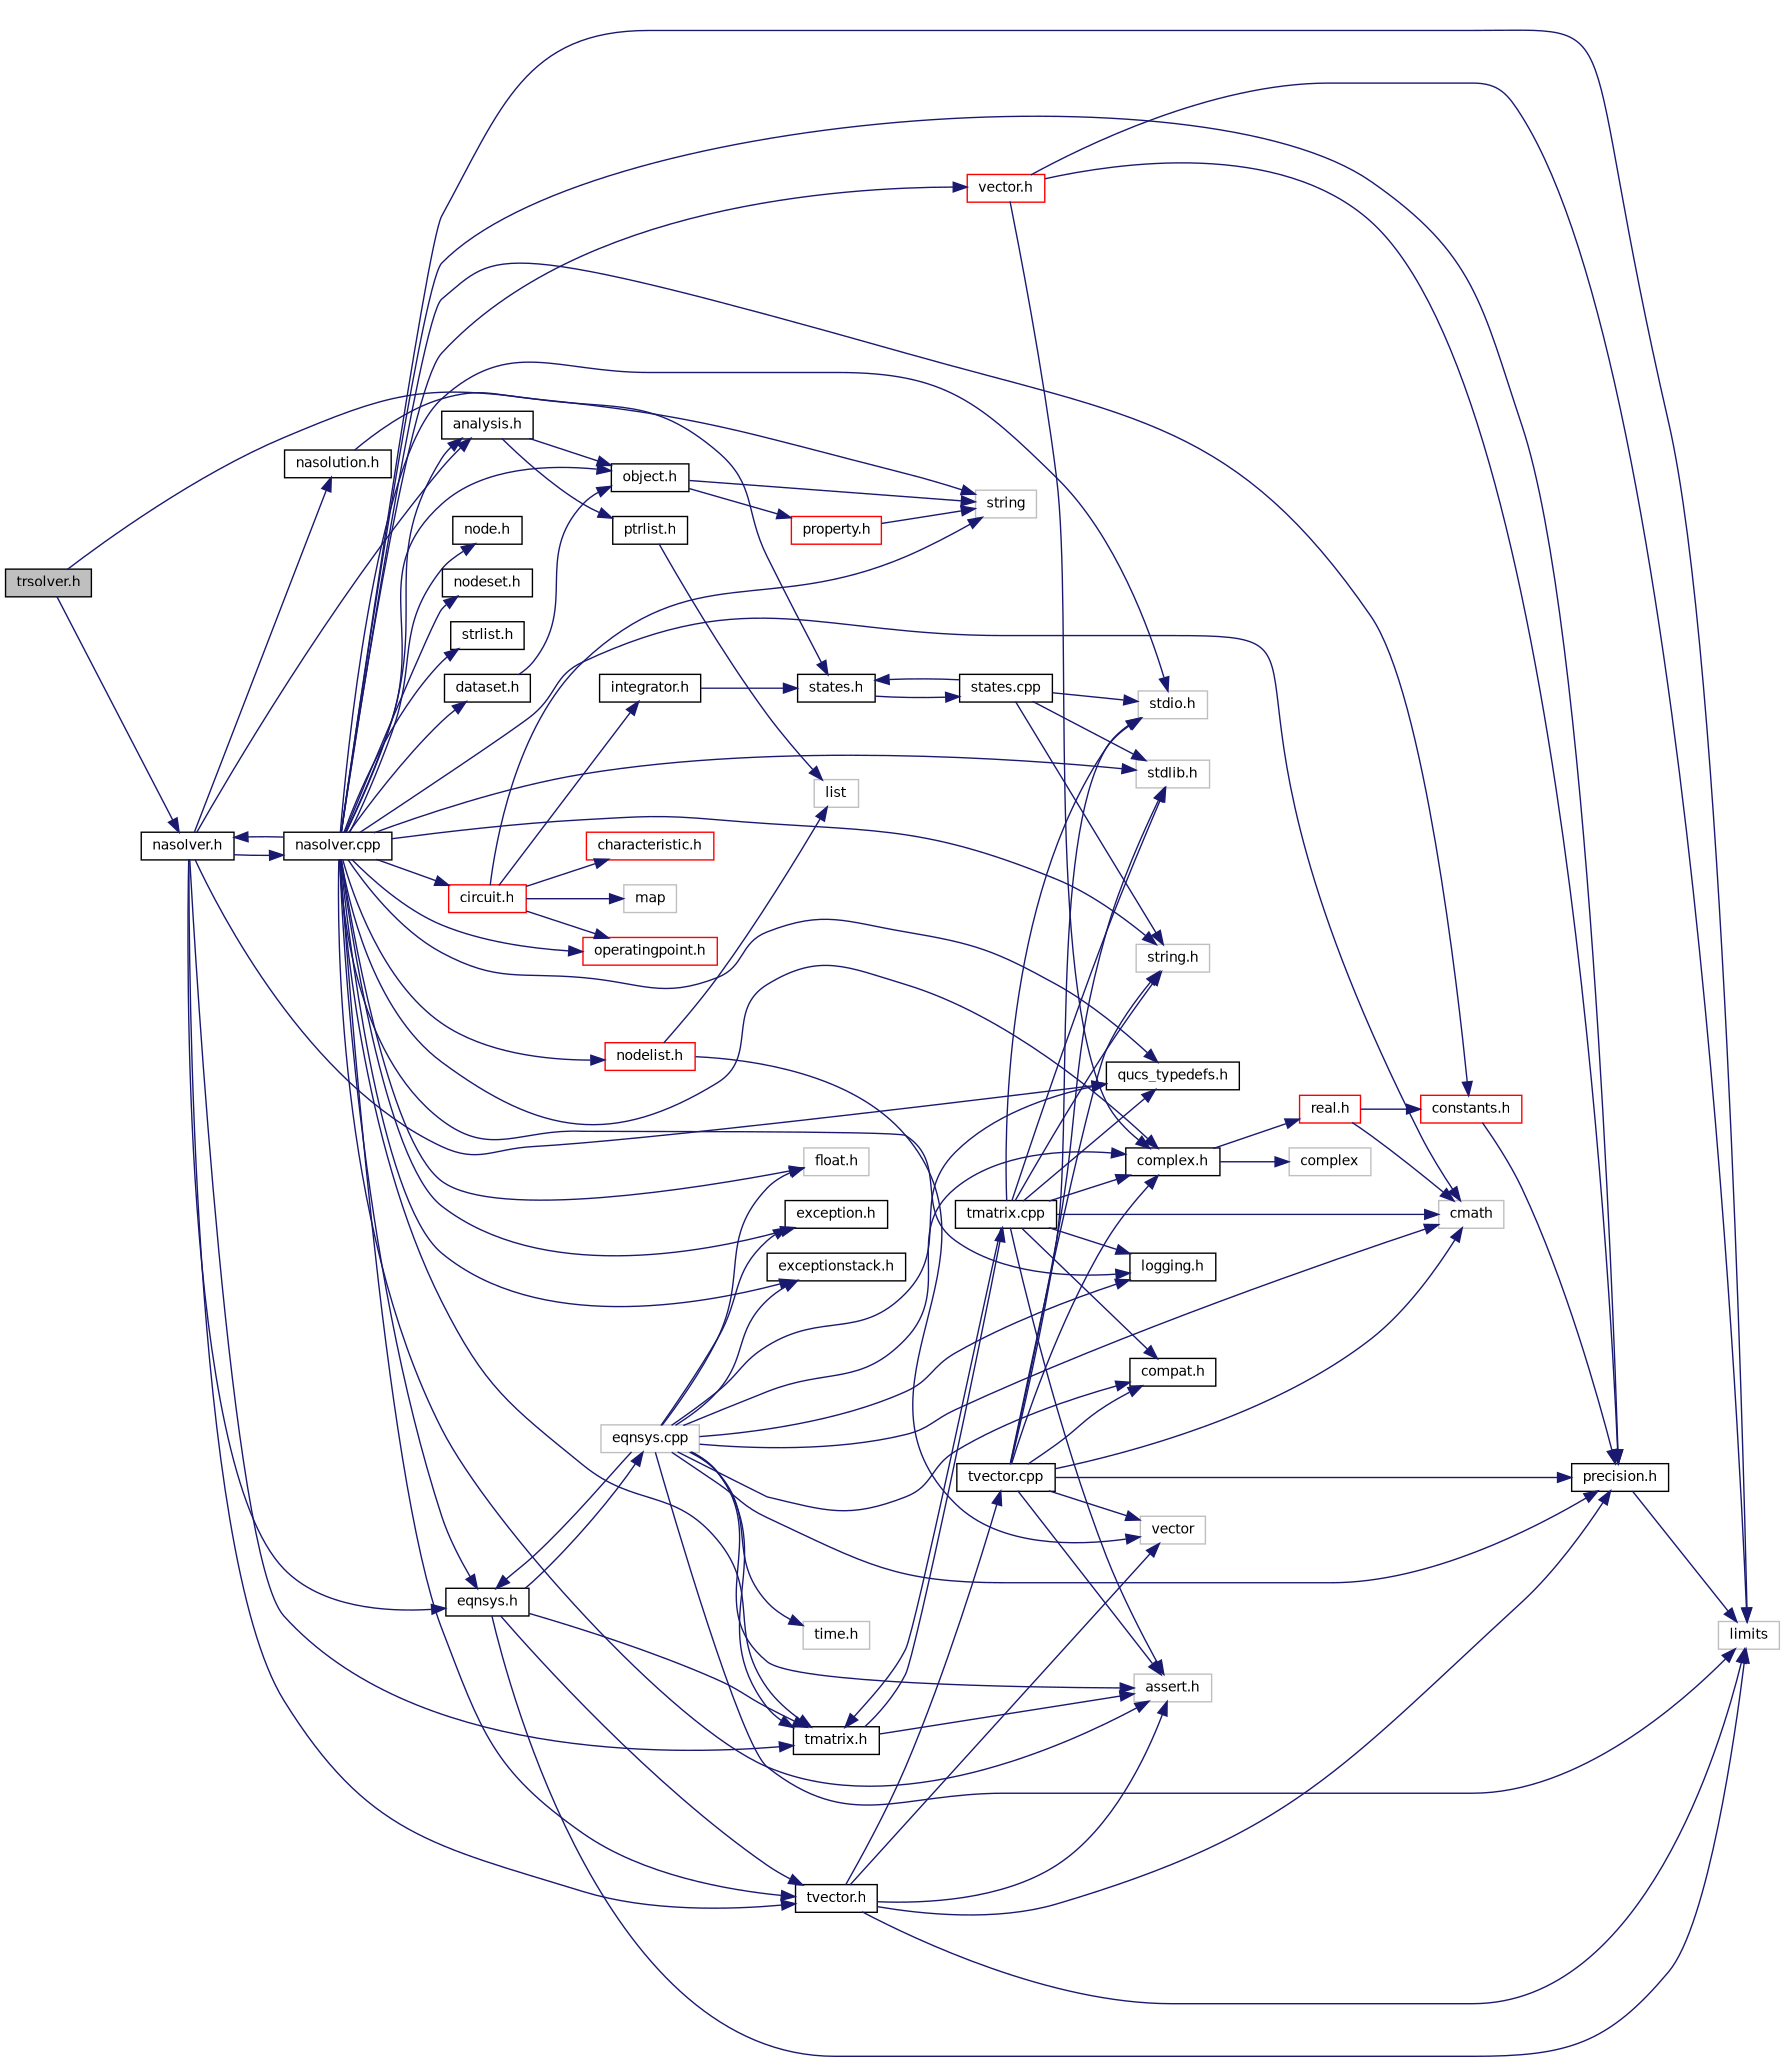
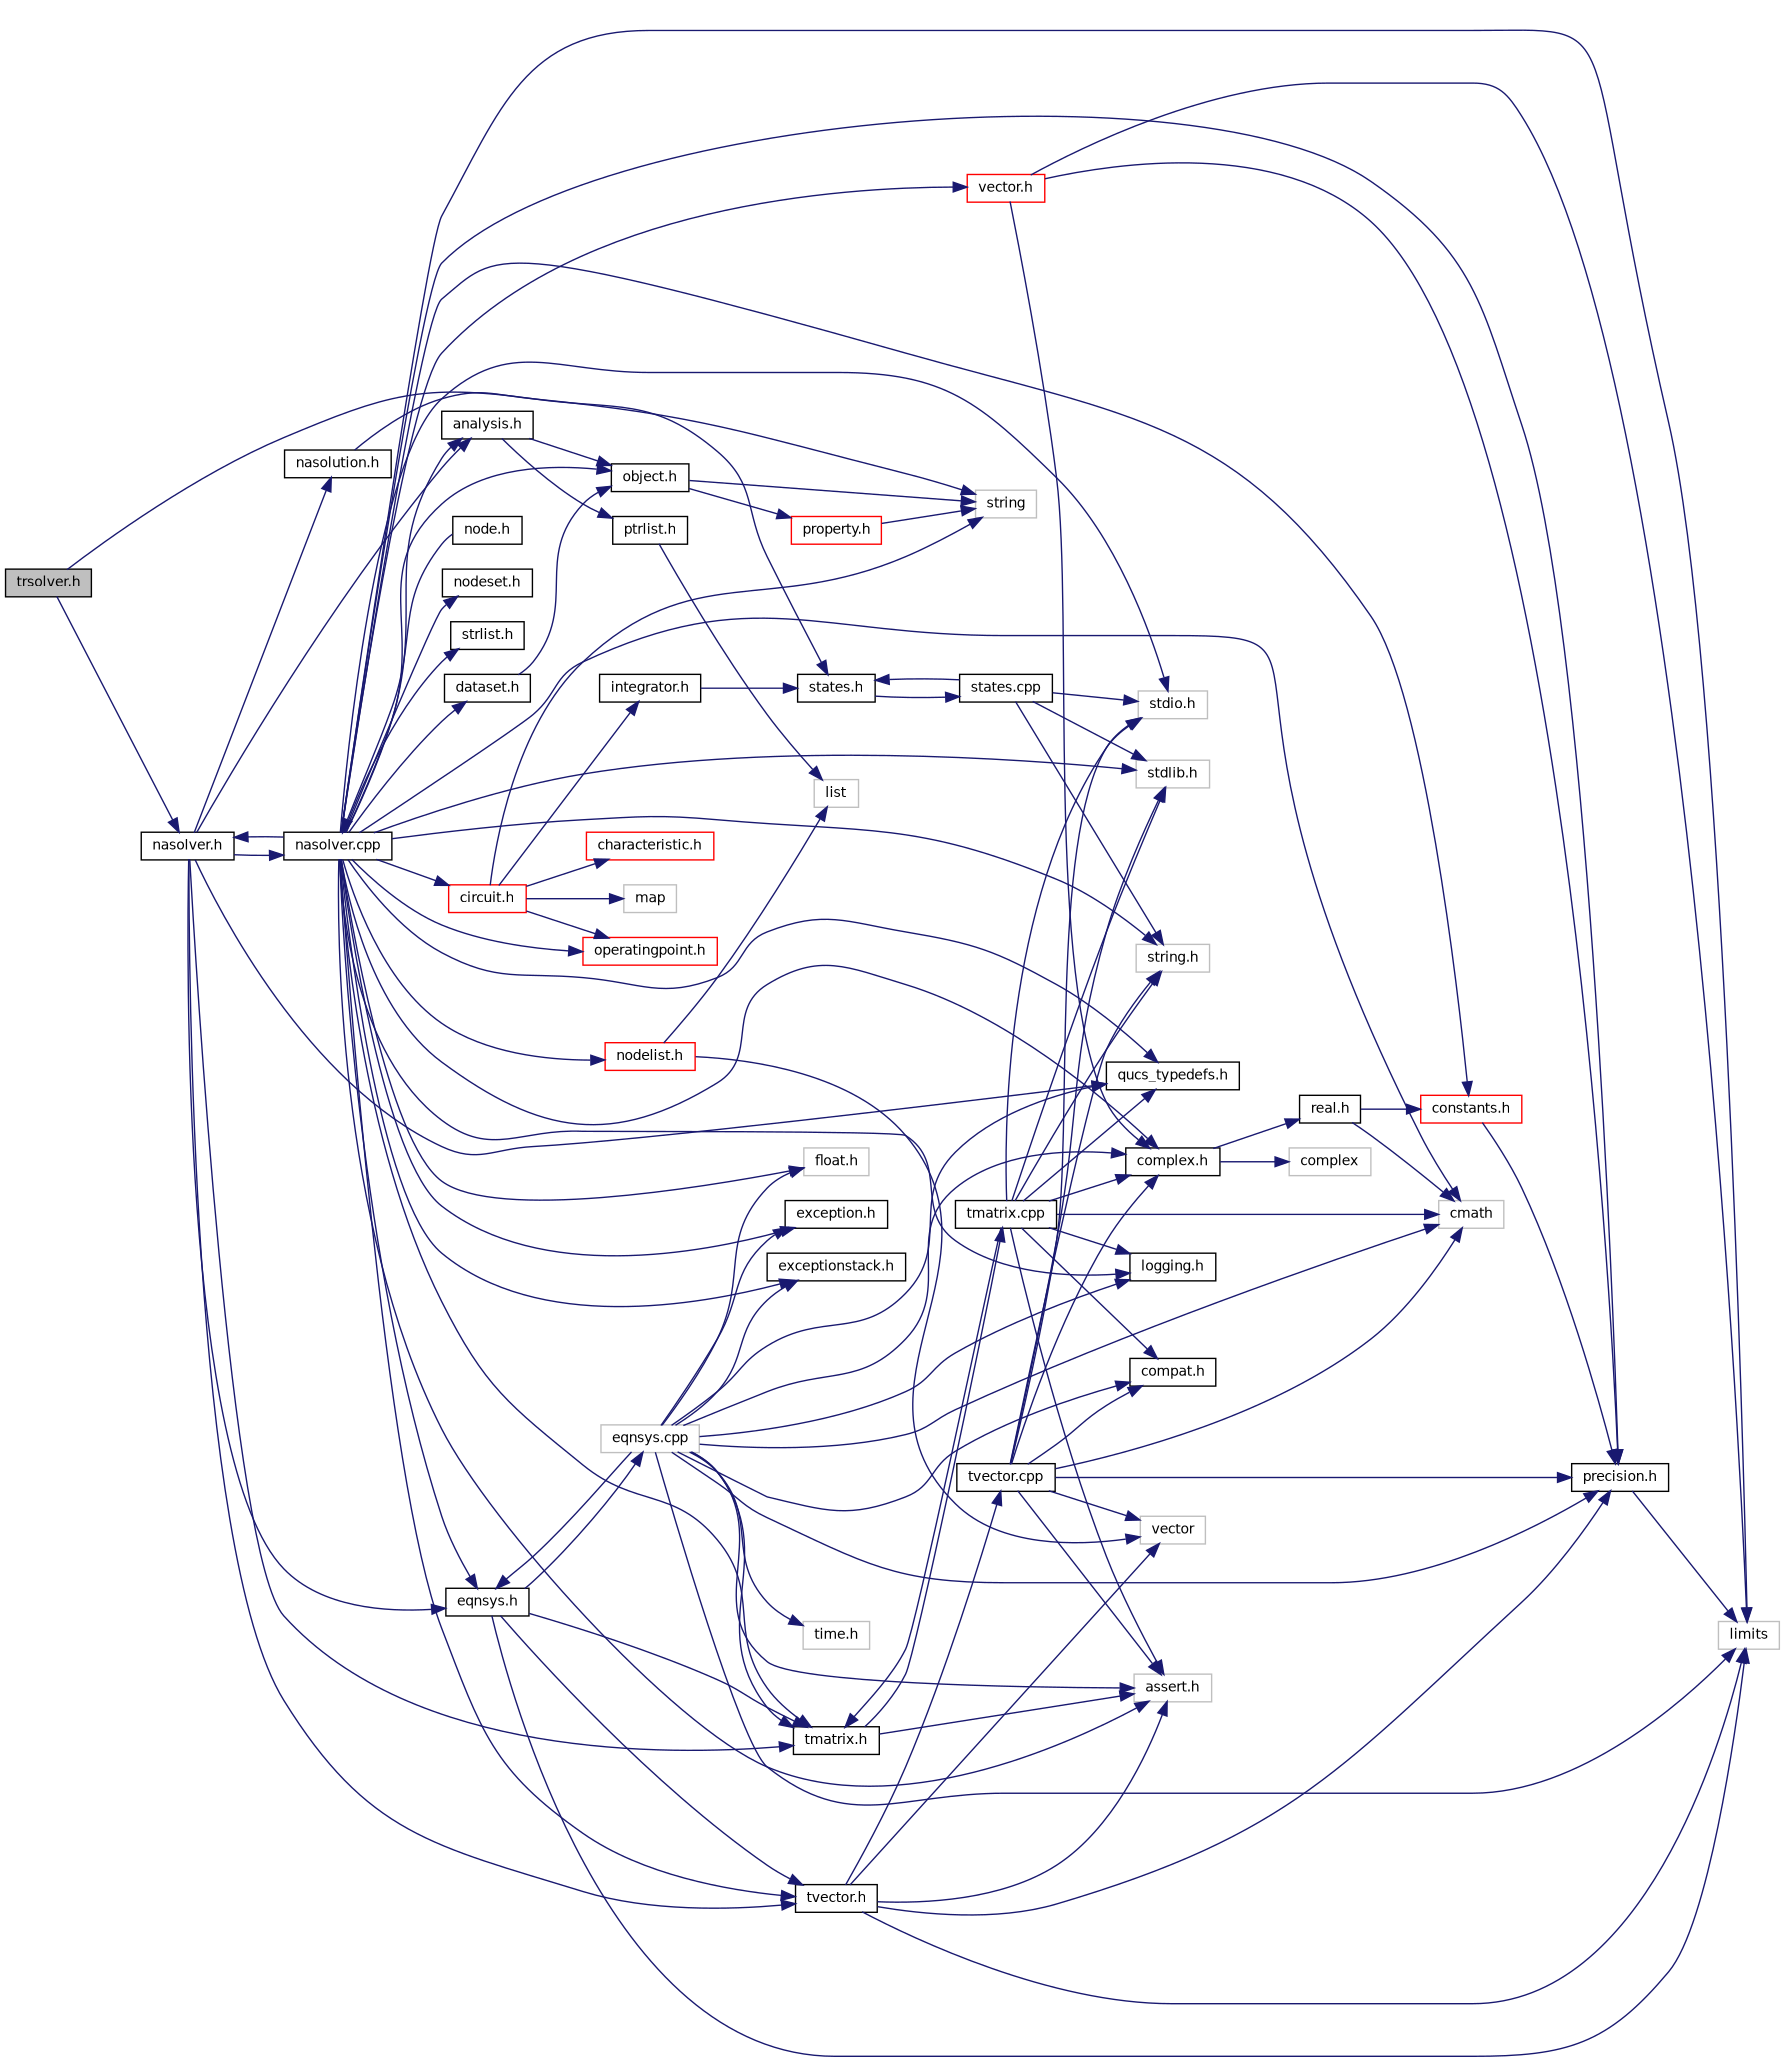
edge "nasolver.cpp" -> "node.h": reversed
node "real.h": color red -> black
